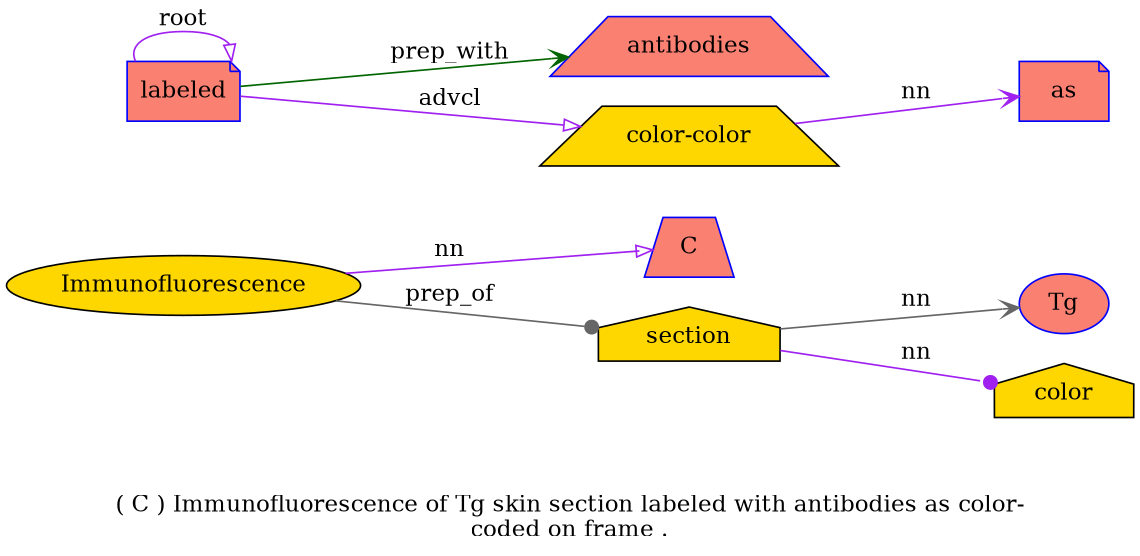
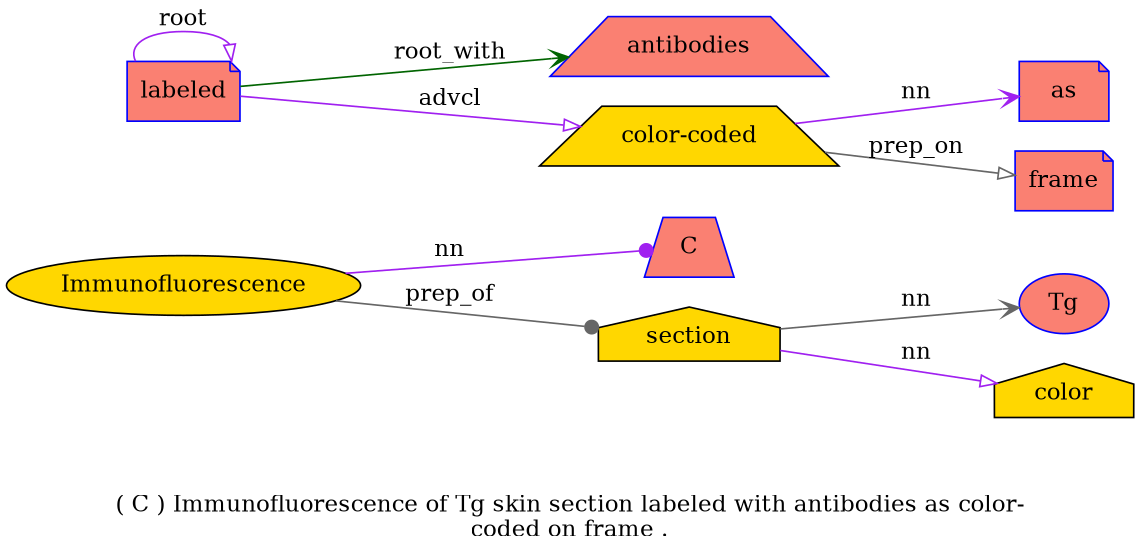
edge "labeled" -> "antibodies": label "prep_with" -> "root_with"
node "color-color": label "color-color" -> "color-coded"
node "frame": added
edge "Immunofluorescence" -> "C": arrowhead onormal -> dot
edge "section" -> "color": arrowhead dot -> onormal
